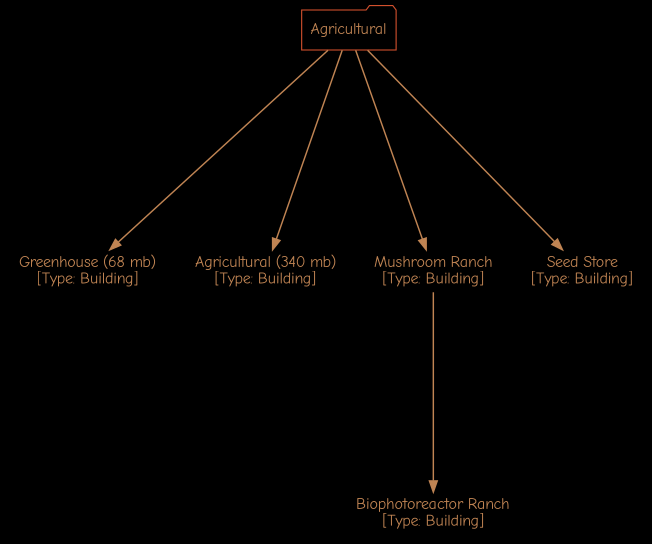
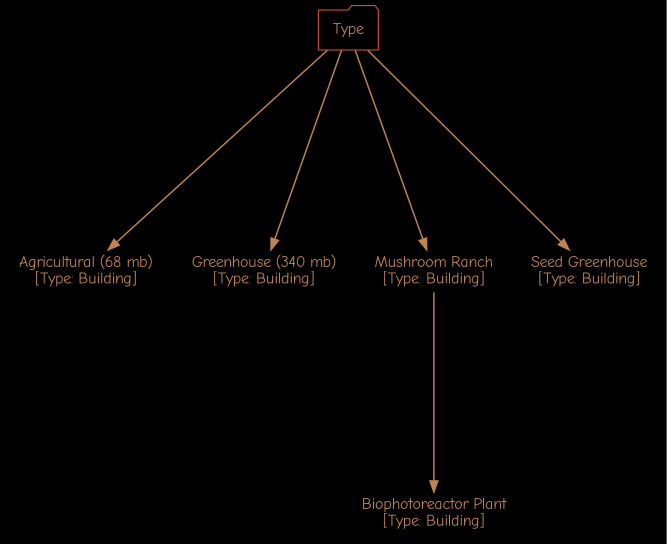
node "Agricultural": label "Agricultural" -> "Type"
node "Greenhouse (68 mb) [Type: Building]": label "Greenhouse (68 mb) [Type: Building]" -> "Agricultural (68 mb) [Type: Building]"
node "Agricultural (340 mb) [Type: Building]": label "Agricultural (340 mb) [Type: Building]" -> "Greenhouse (340 mb) [Type: Building]"
node "Seed Store [Type: Building]": label "Seed Store [Type: Building]" -> "Seed Greenhouse [Type: Building]"
node "Biophotoreactor Ranch [Type: Building]": label "Biophotoreactor Ranch [Type: Building]" -> "Biophotoreactor Plant [Type: Building]"
